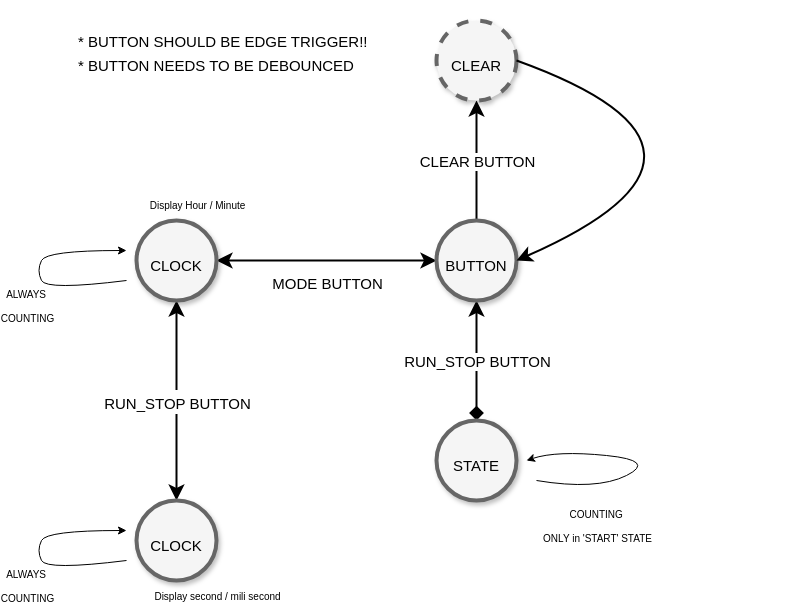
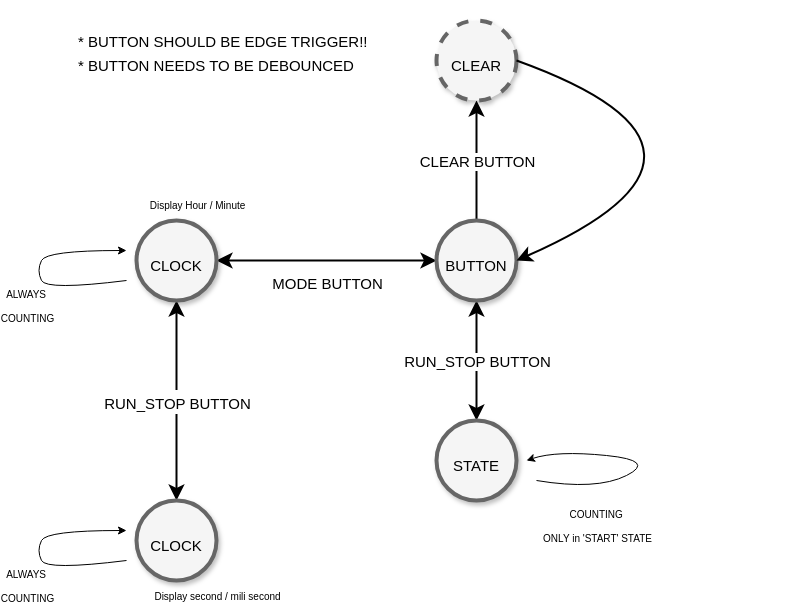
edge "BUTTON" -- "STATE": arrowhead diamond -> classic
